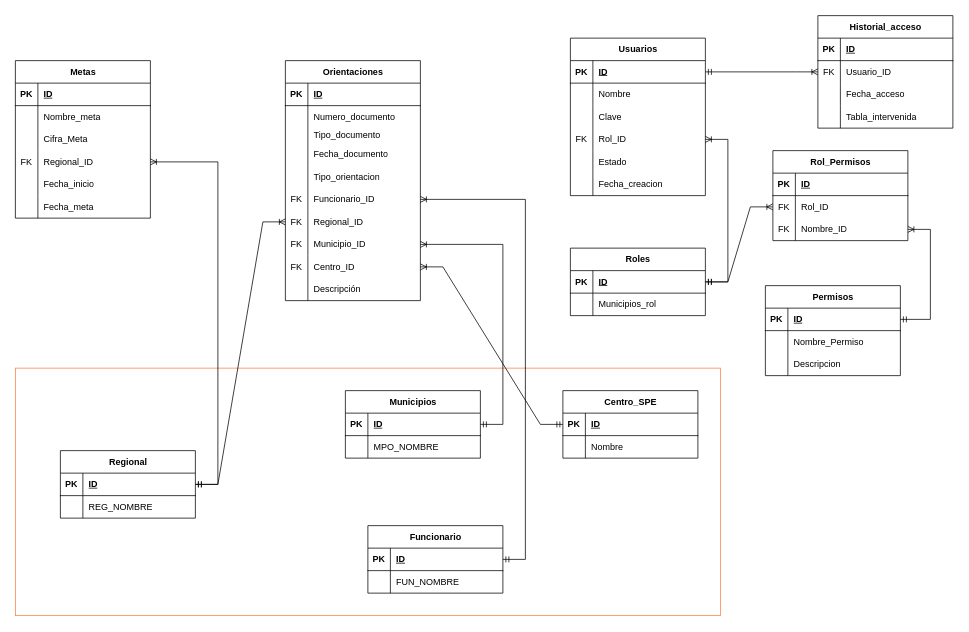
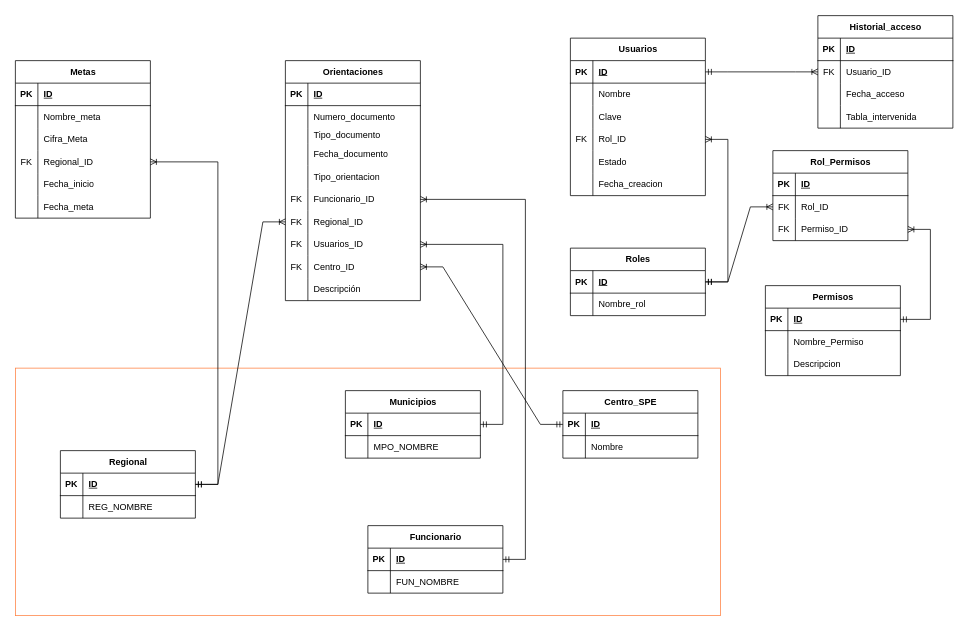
node "Nombre_ID": label "Nombre_ID" -> "Permiso_ID"
node "Municipio_ID": label "Municipio_ID" -> "Usuarios_ID"
node "Municipios_rol": label "Municipios_rol" -> "Nombre_rol"
